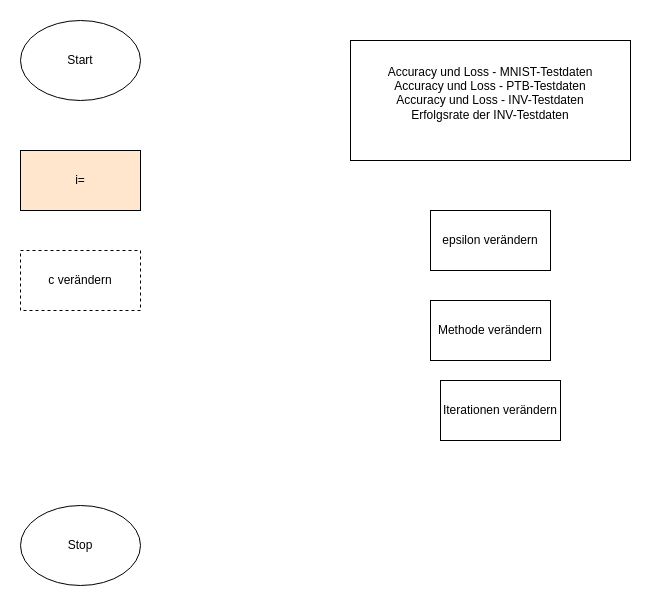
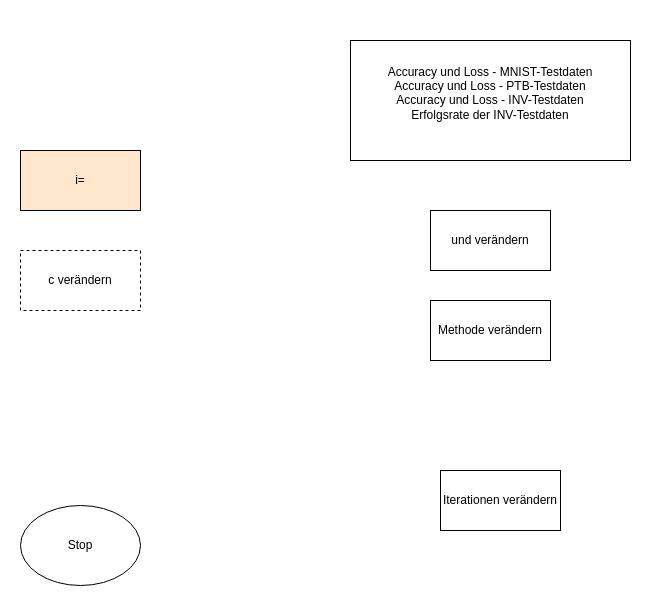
node "Start": removed
node "epsilon verändern": label "epsilon verändern" -> "und verändern"
node "Iterationen verändern": moved (501, 411) -> (501, 501)
